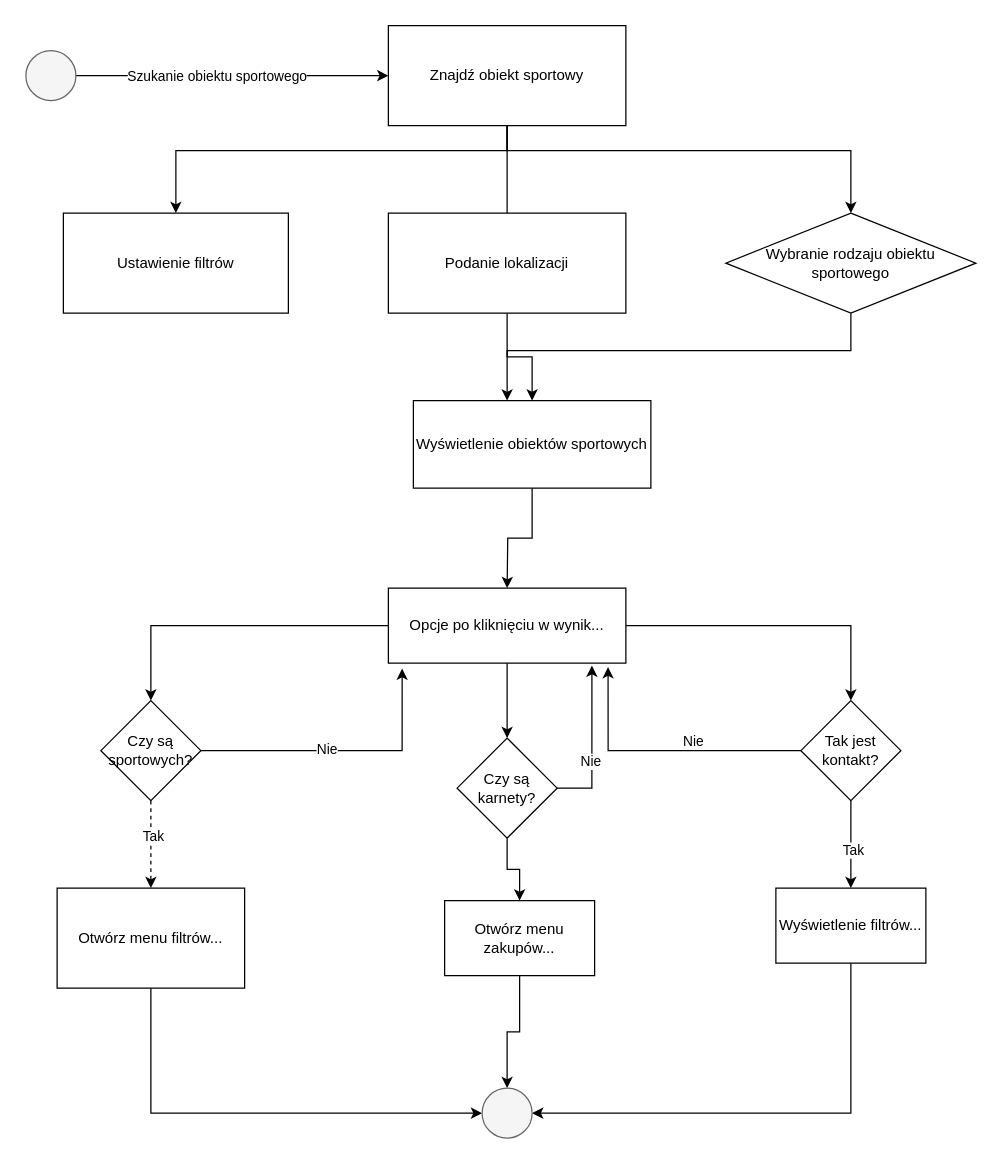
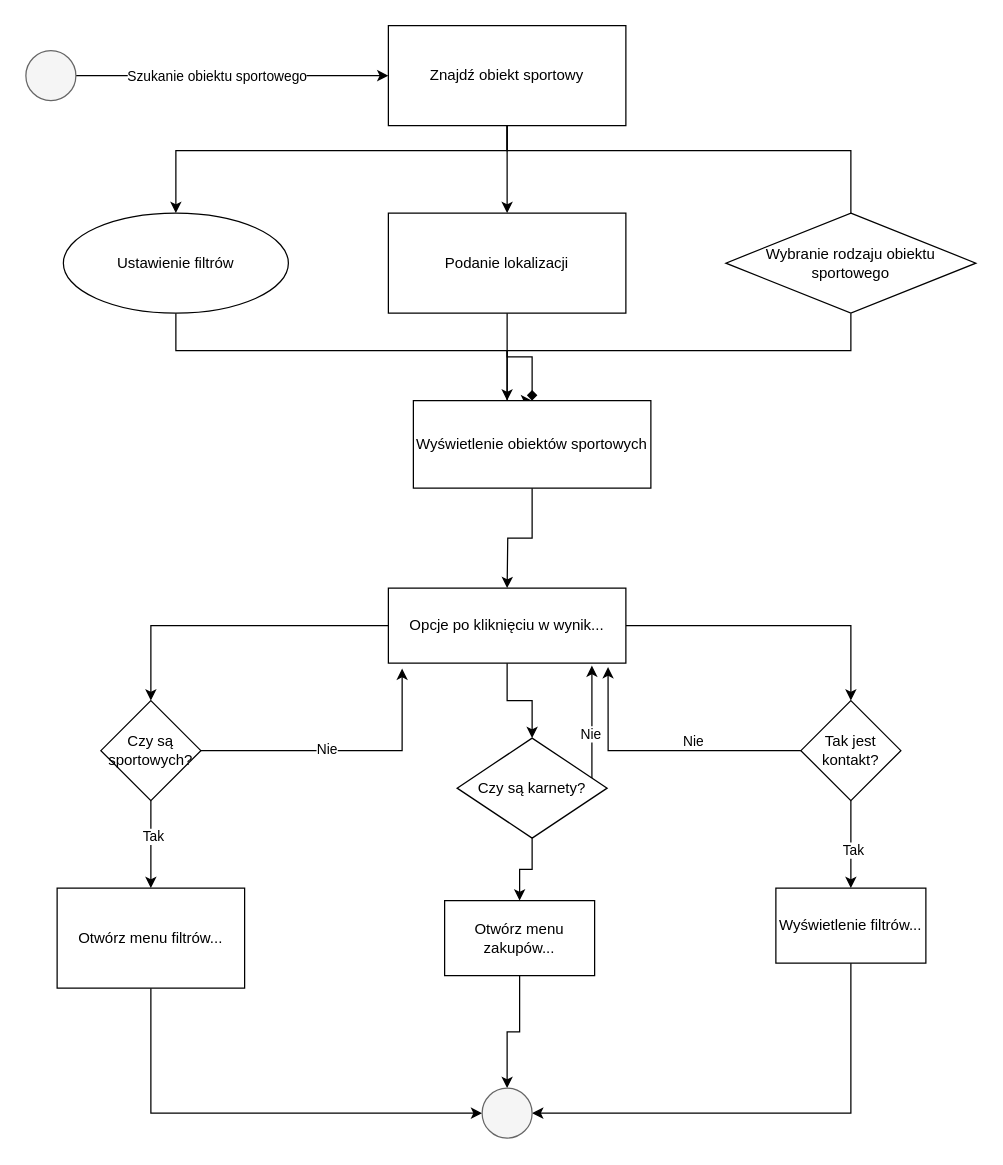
edge "Znajdź obiekt sportowy" -> "Wybranie rodzaju obiektu sportowego": arrowhead classic -> none
edge "Znajdź obiekt sportowy" -- "Podanie lokalizacji": arrowhead none -> classic
node "Ustawienie filtrów": shape rectangle -> ellipse
edge "Ustawienie filtrów" -> "Wyświetlenie obiektów sportowych": added
edge "Podanie lokalizacji" -> "Wyświetlenie obiektów sportowych": arrowhead classic -> diamond
node "Czy są karnety?": size 100x100 -> 150x100
edge "Czy są sportowych?" -> "Otwórz menu filtrów...": style dashed -> solid
